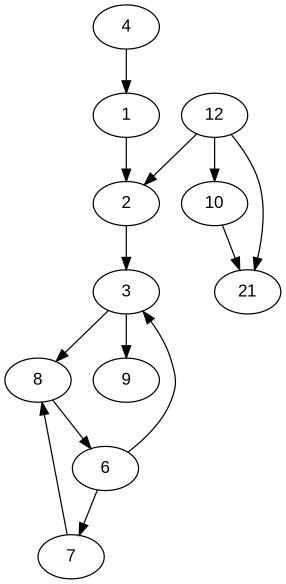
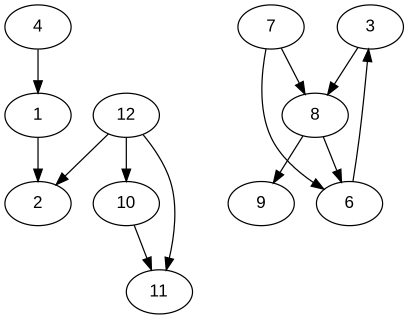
edge "2" -> "3": removed
node "21": label "21" -> "11"
edge "3" -> "9": now "8" -> "9"
edge "6" -> "7": reversed
